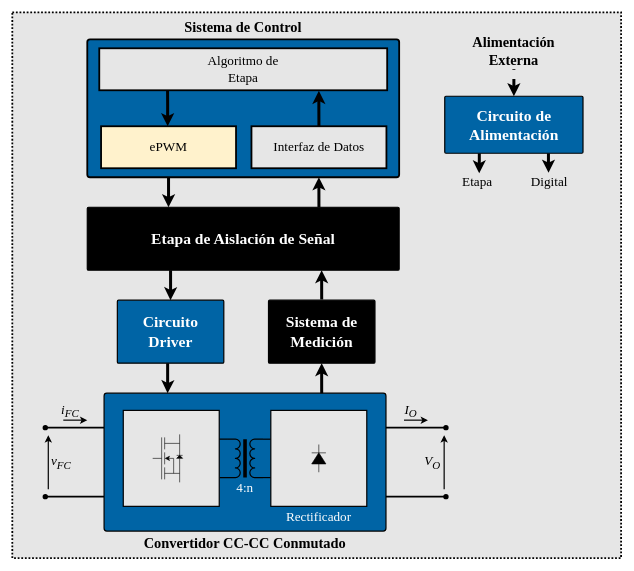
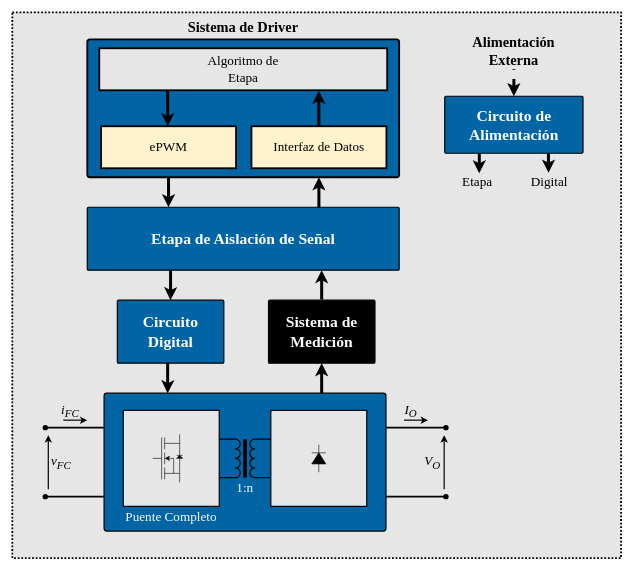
node "Sistema de Control": label "Sistema de Control" -> "Sistema de Driver"
node "Interfaz de Datos": fillcolor #e6e6e6 -> #fff2cc
node "Etapa de Aislación de Señal": fillcolor #000000 -> #0064a5
node "Circuito Driver": label "Circuito Driver" -> "Circuito Digital"
node "4:n": label "4:n" -> "1:n"
node "Puente Completo": added
node "Rectificador": removed
node "Convertidor CC-CC Conmutado": removed
